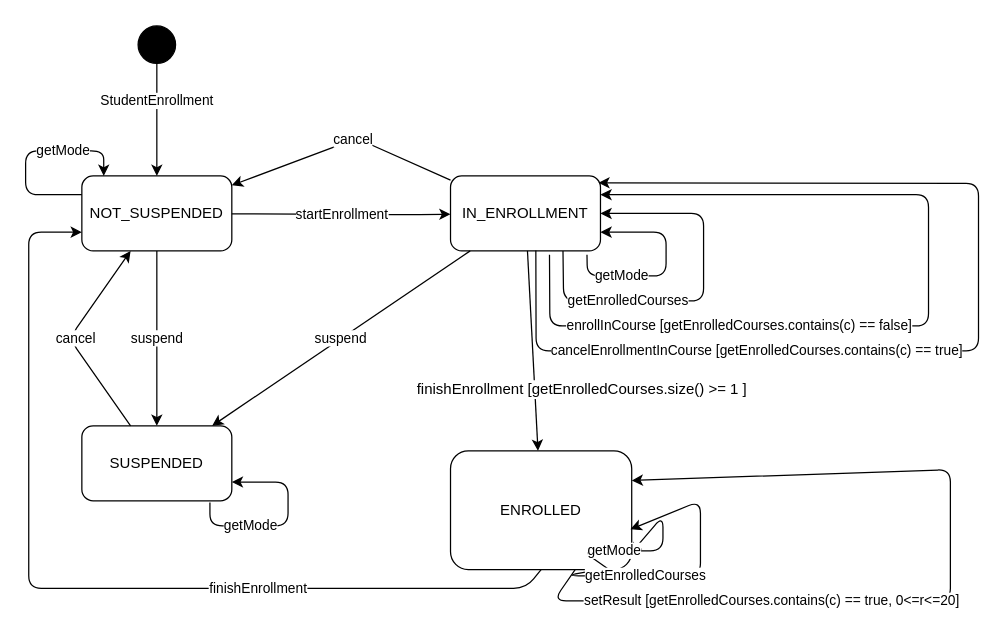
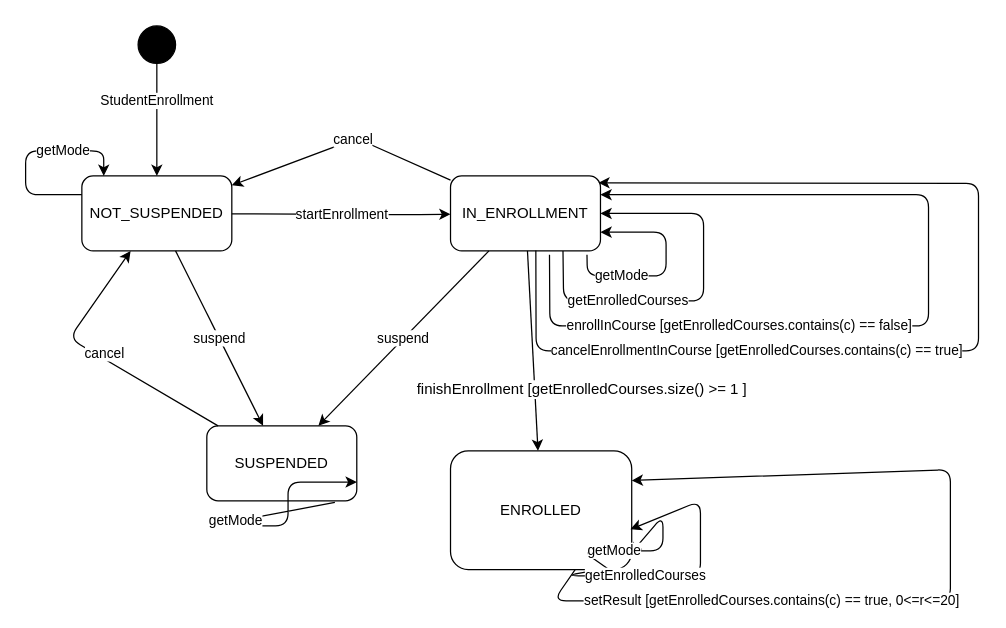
node "SUSPENDED": moved (157, 463) -> (282, 463)
edge "ENROLLED" -> "NOT_SUSPENDED": removed, label "finishEnrollment"
